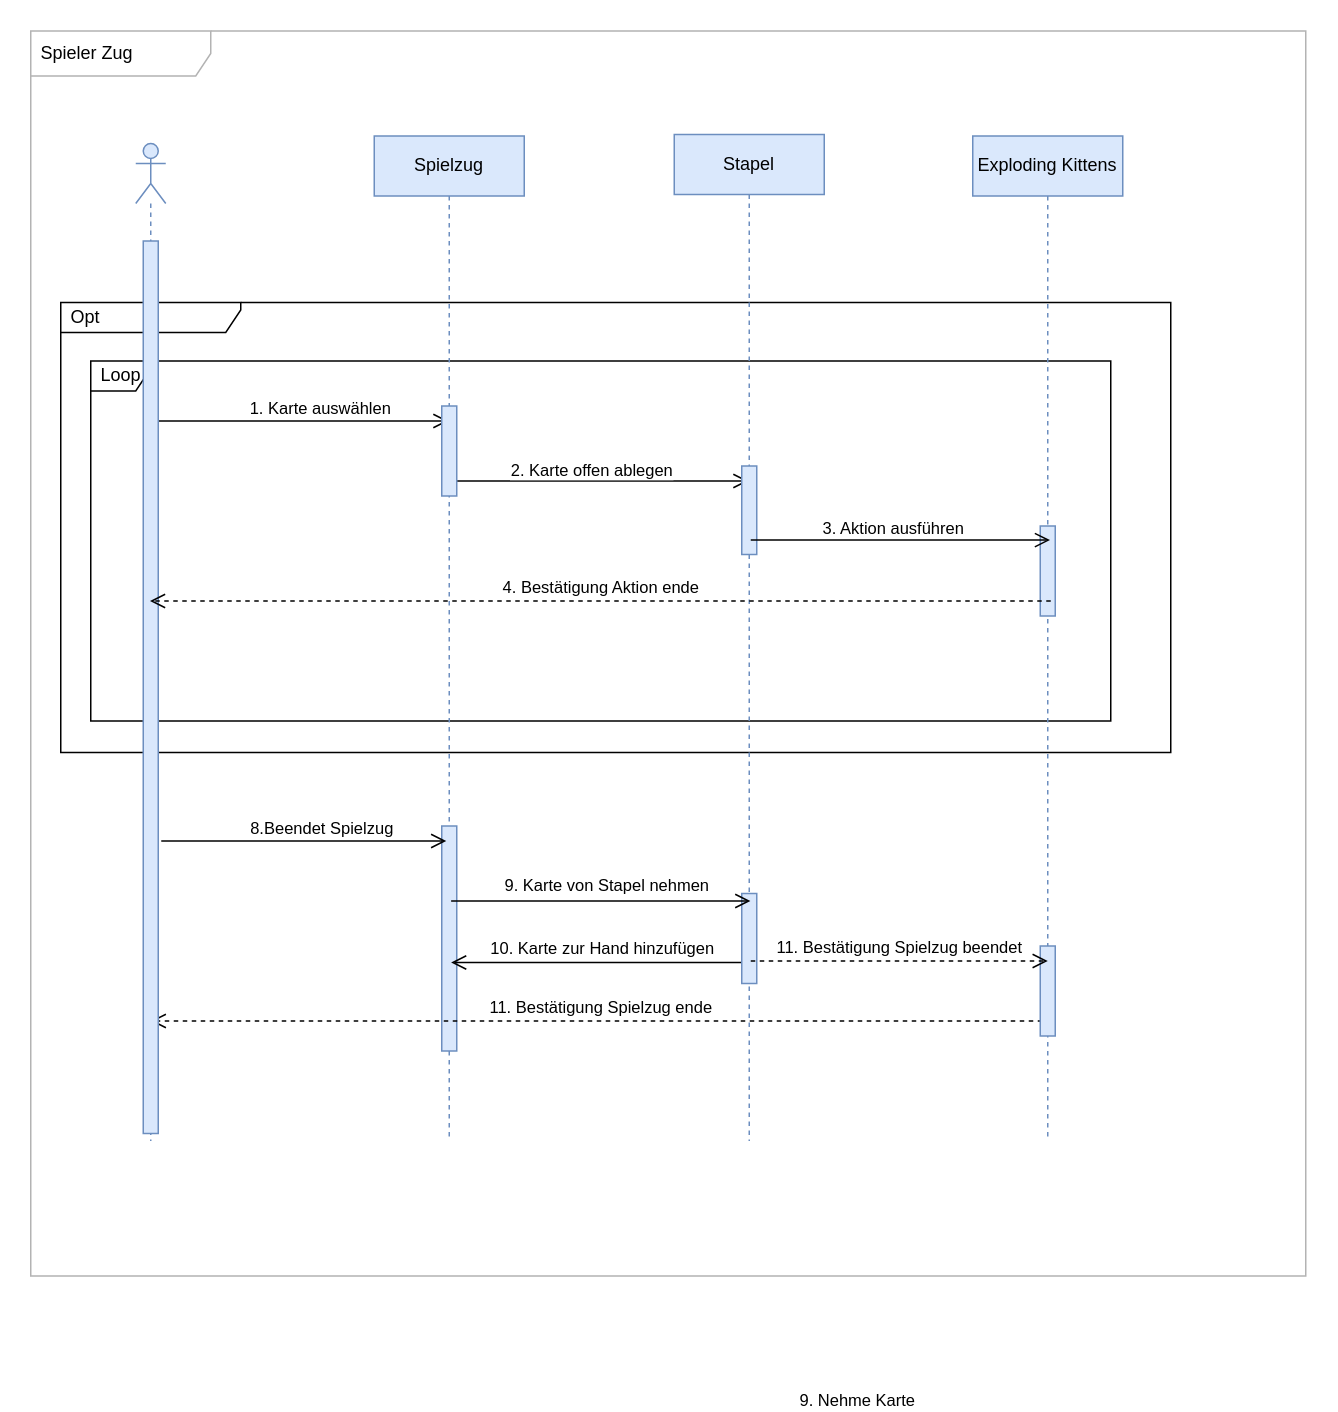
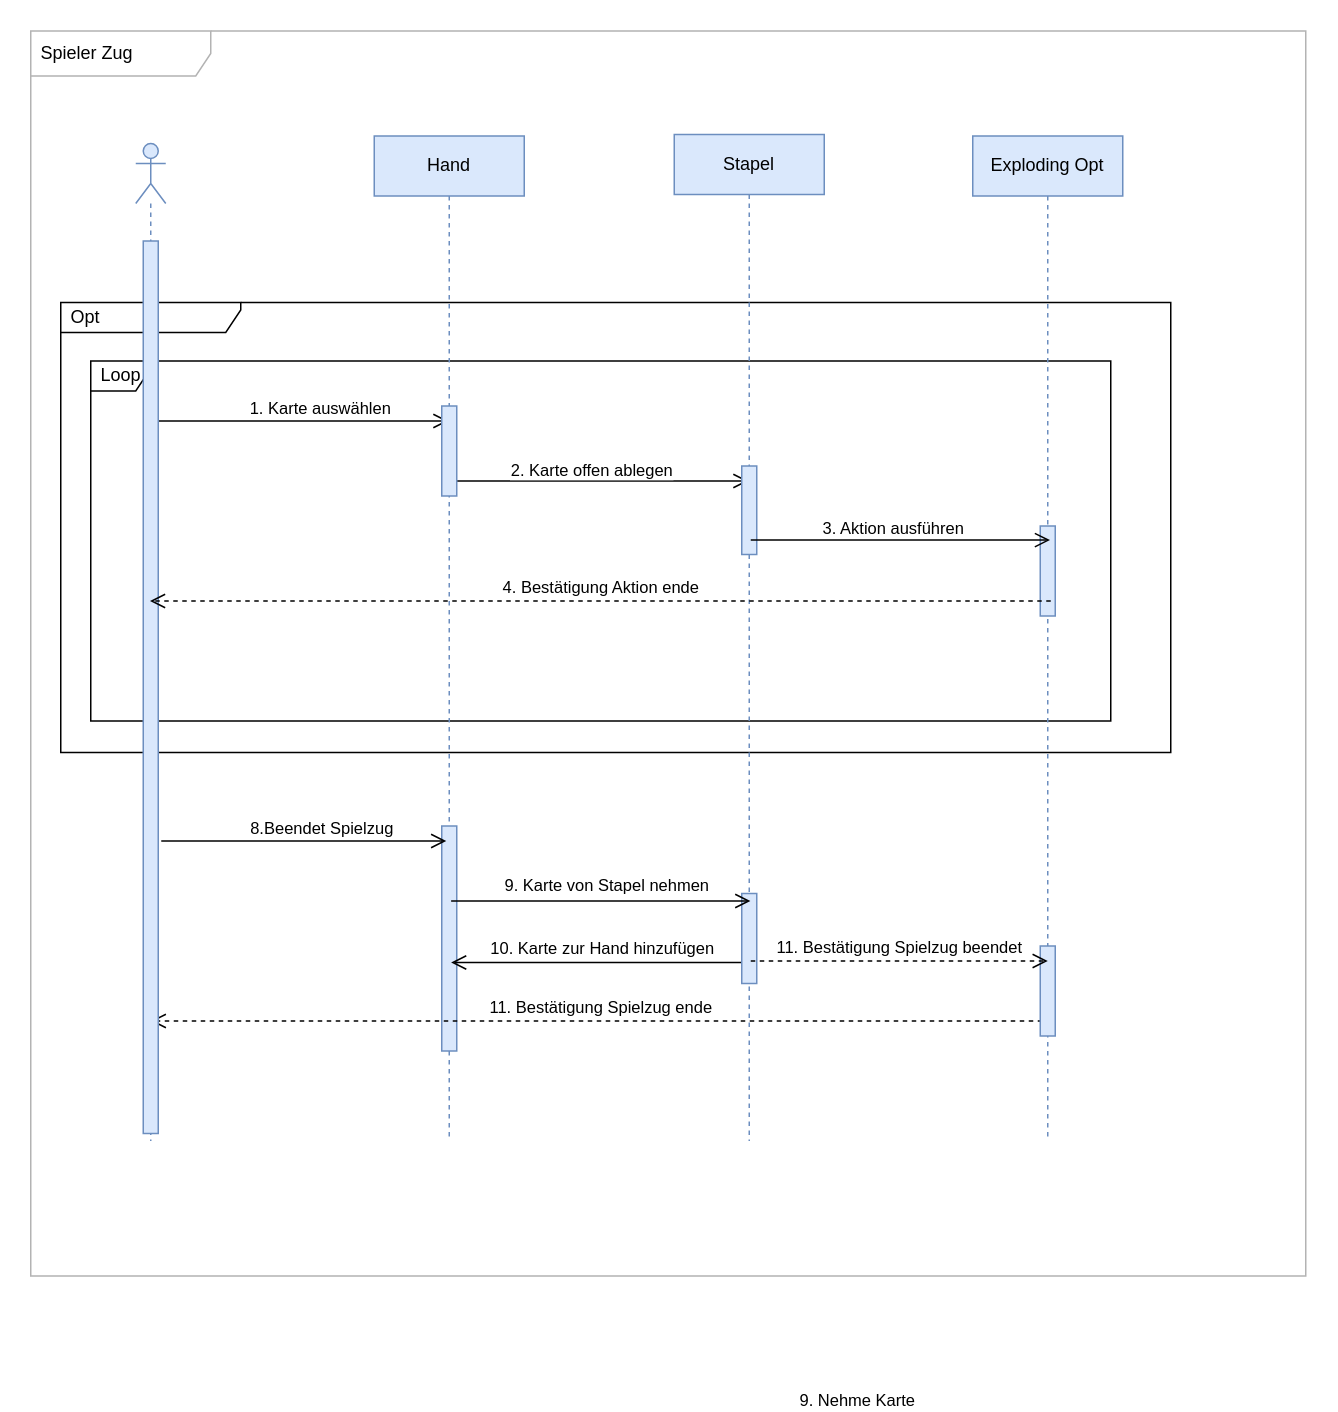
node "Spielzug": label "Spielzug" -> "Hand"
node "Exploding Kittens": label "Exploding Kittens" -> "Exploding Opt"
